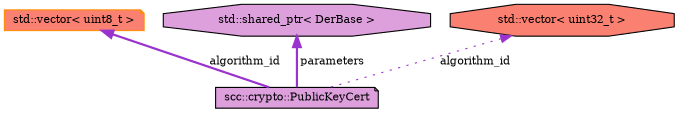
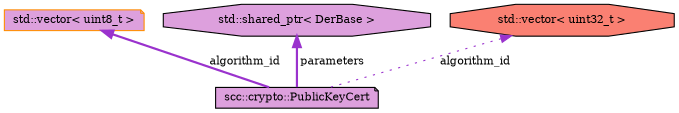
node "std::vector< uint8_t >": fillcolor salmon -> plum
